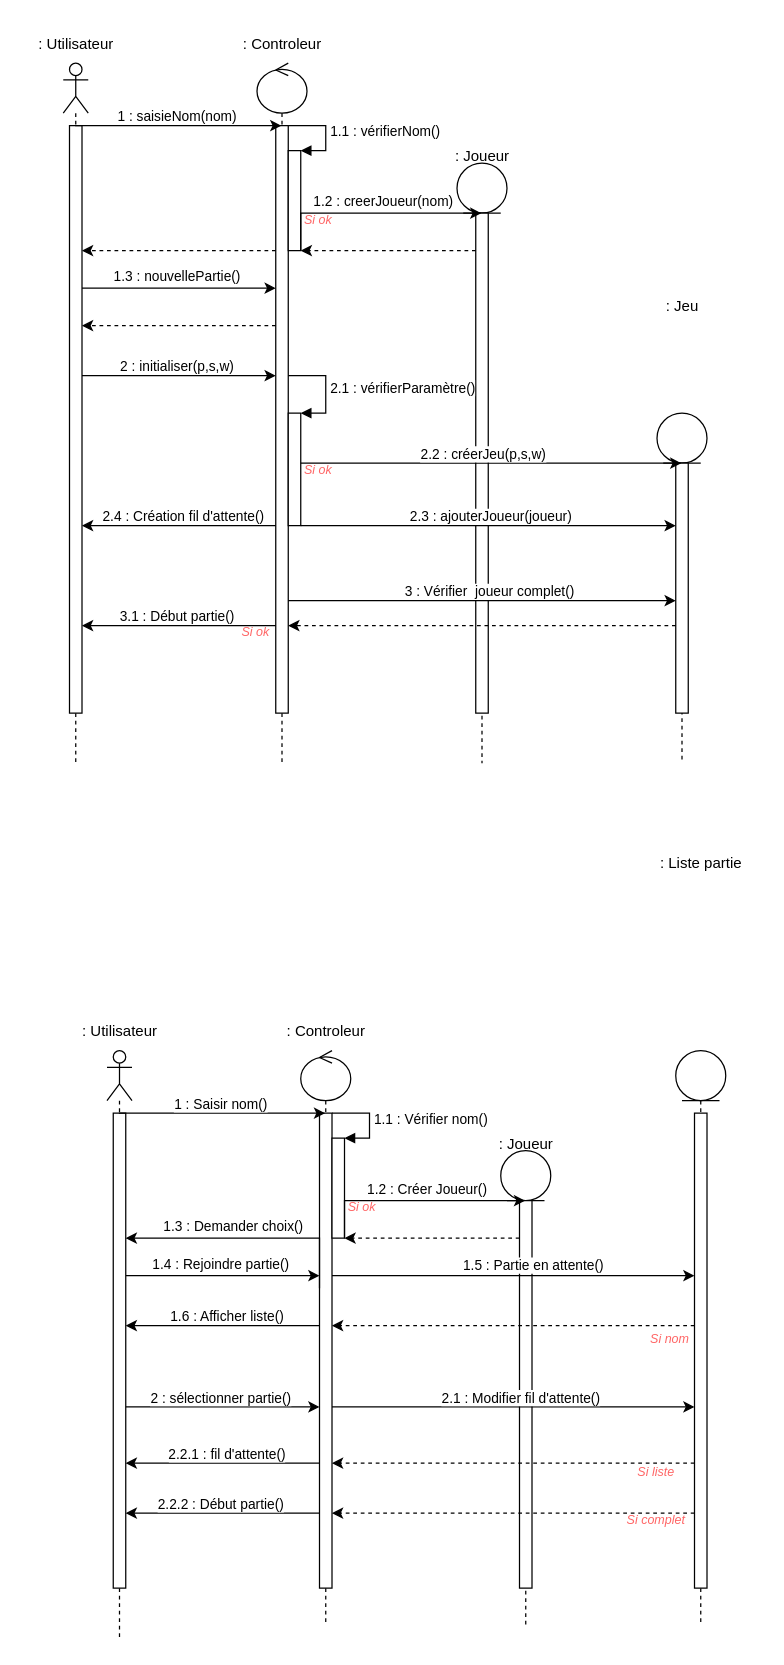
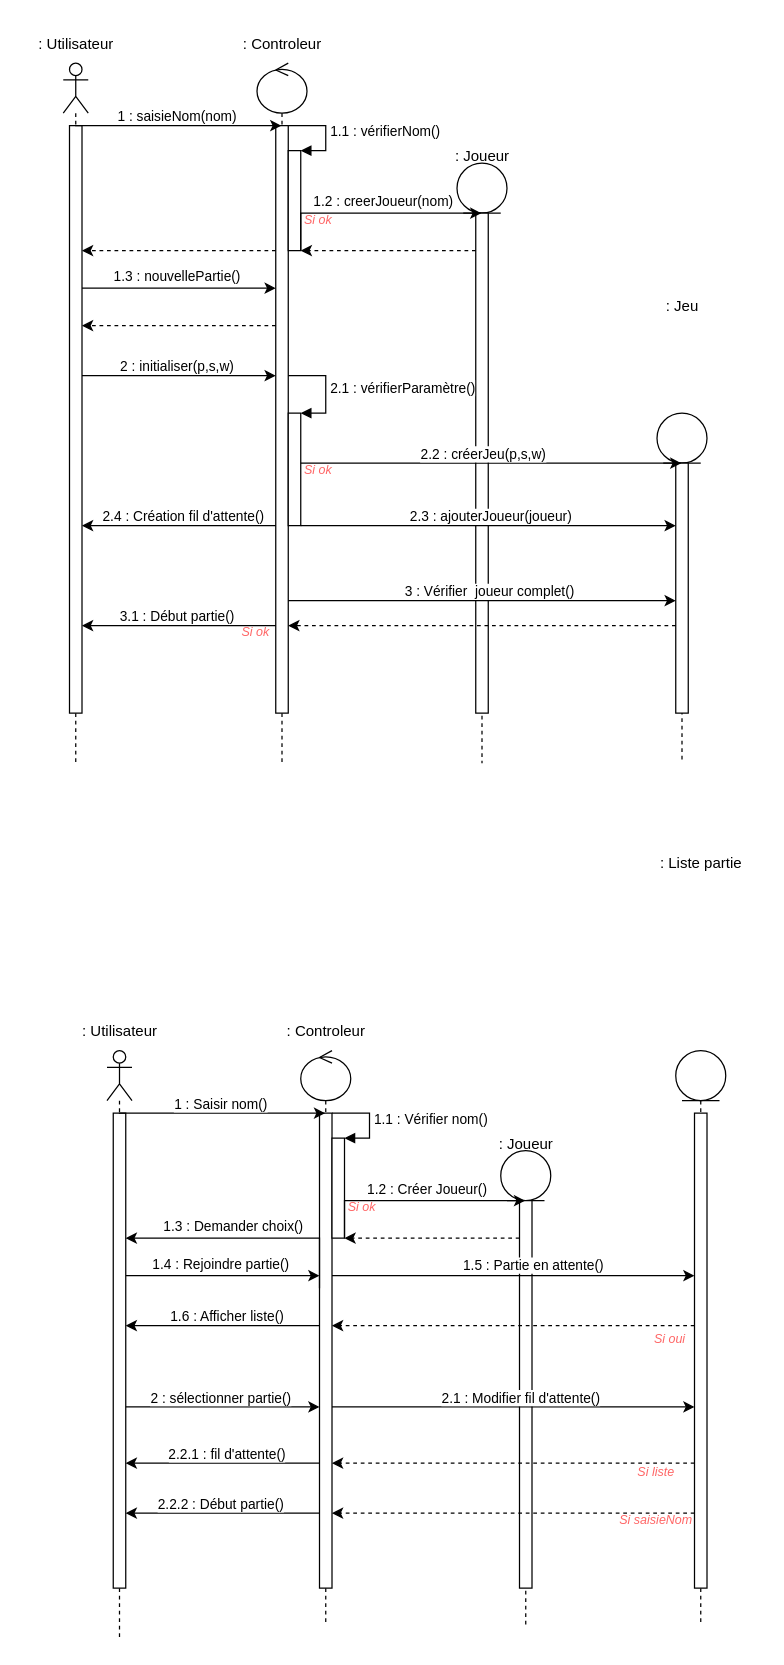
node "Si nom": label "Si nom" -> "Si oui"
node "Si complet": label "Si complet" -> "Si saisieNom"
